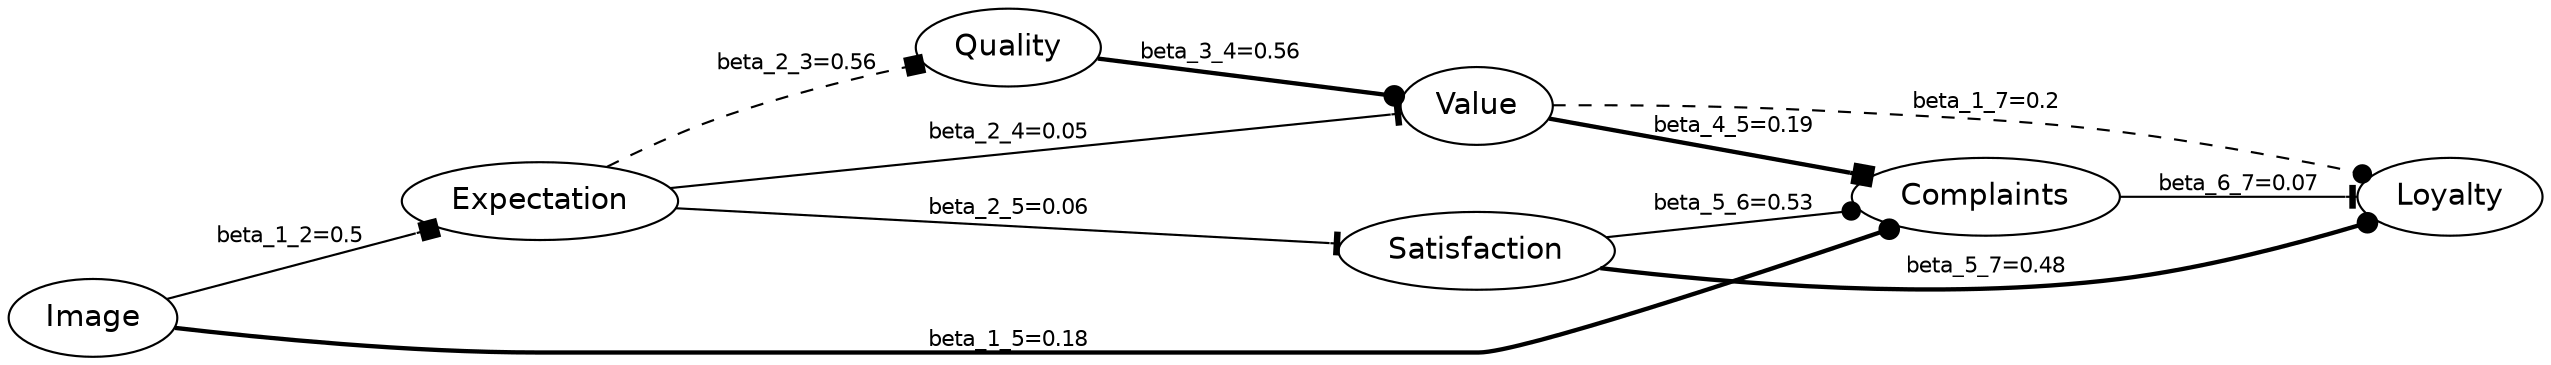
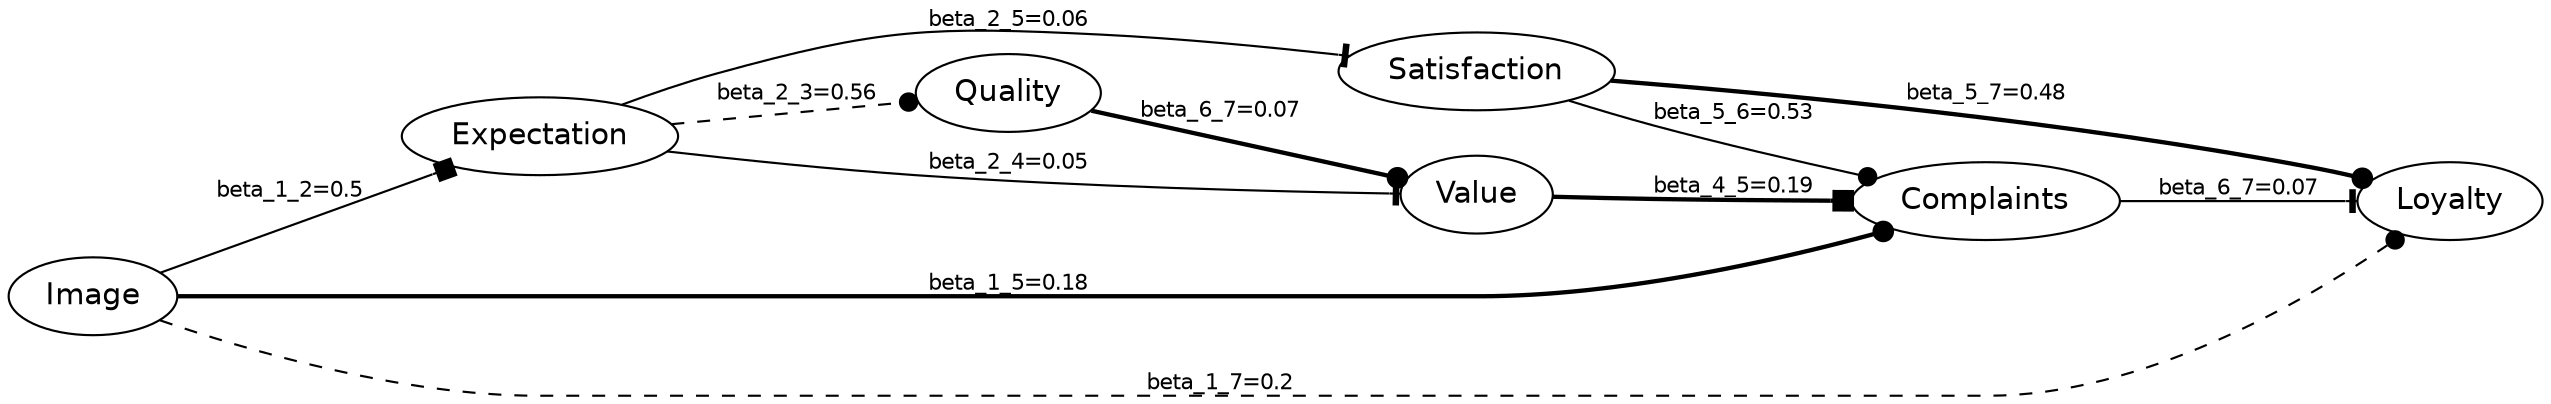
edge "Quality" -> "Value": label "beta_3_4=0.56" -> "beta_6_7=0.07"
edge "Expectation" -> "Quality": arrowhead box -> dot
edge "Value" -> "Loyalty": now "Image" -> "Loyalty"
